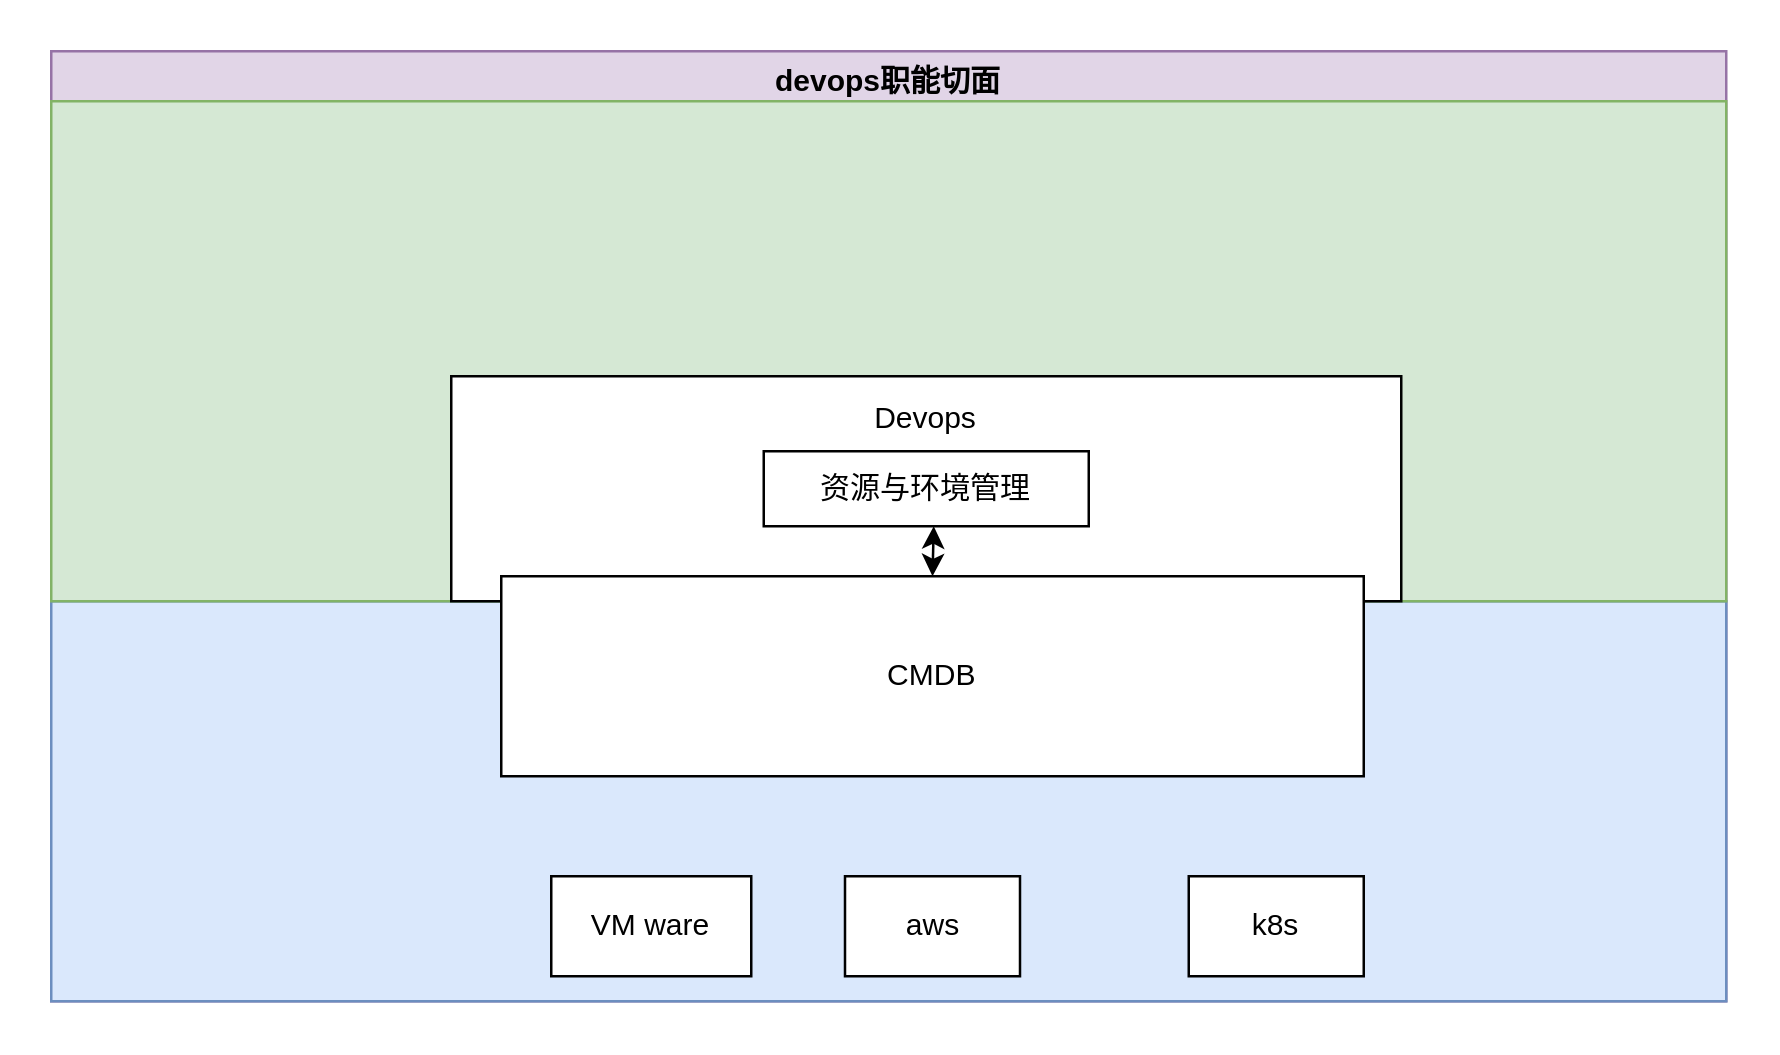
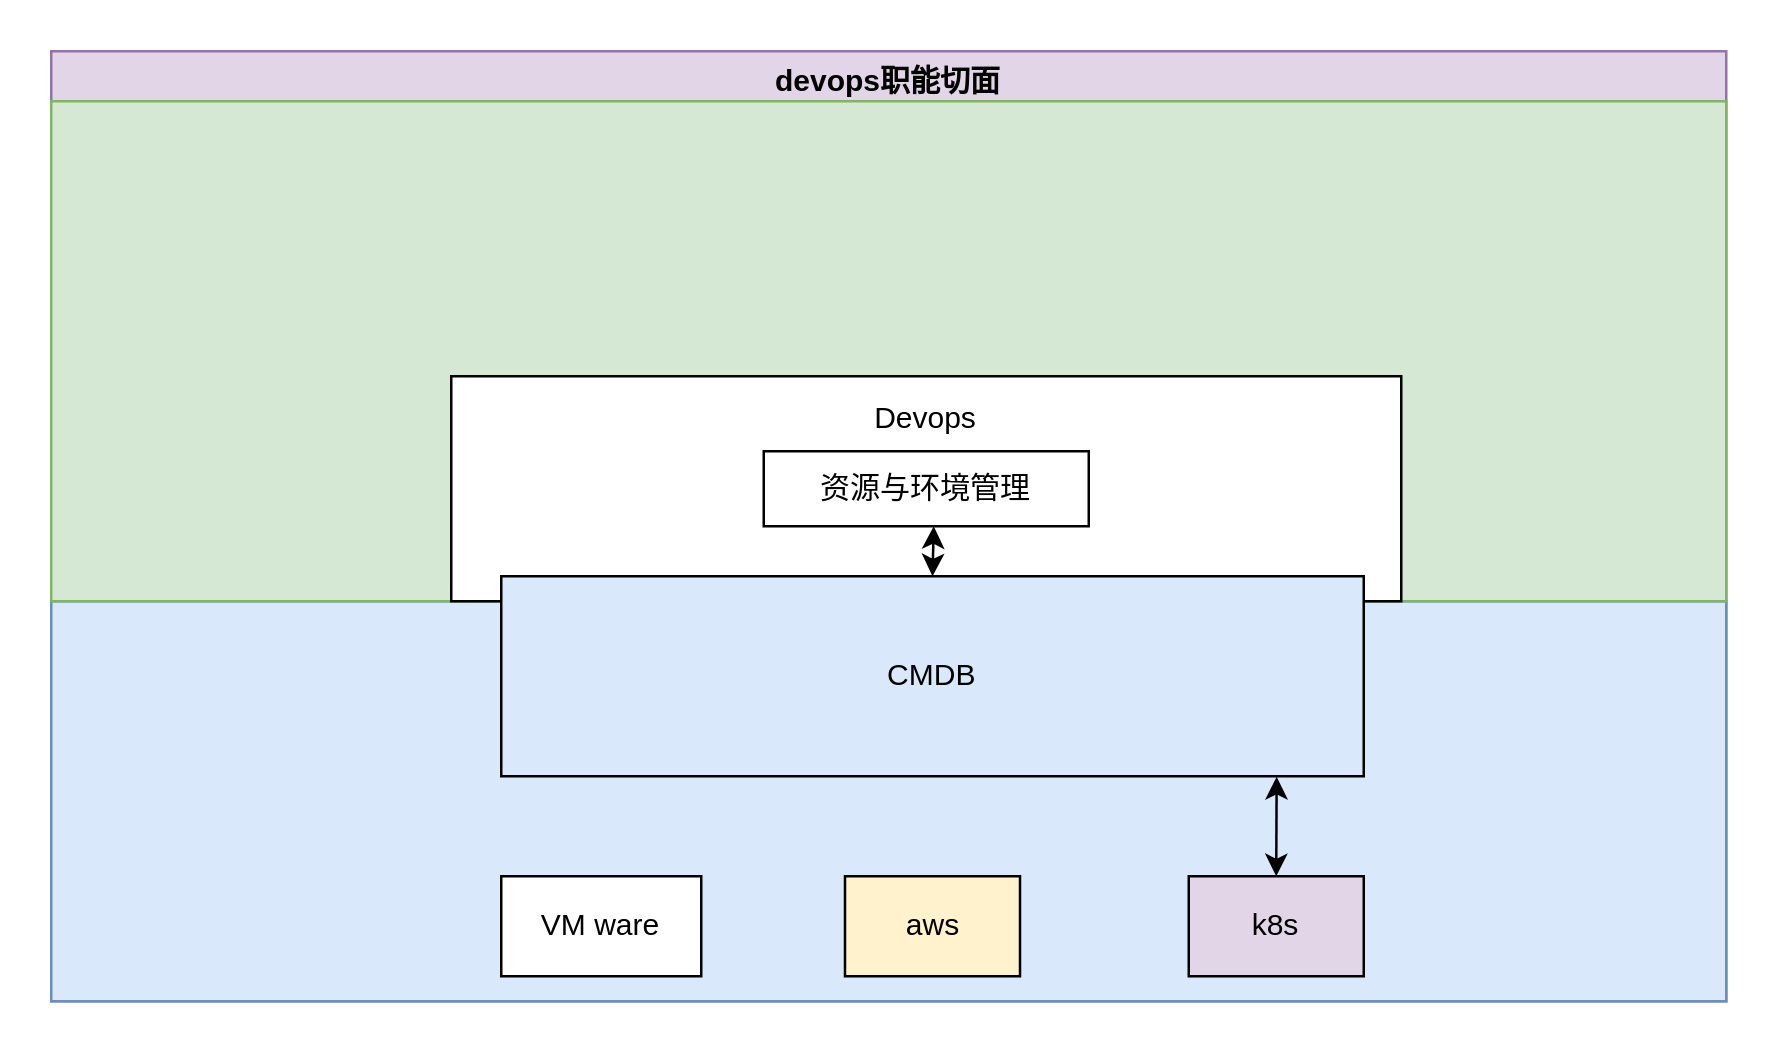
node "CMDB": fillcolor #ffffff -> #dae8fc
edge "CMDB" -- "k8s": added
node "VM ware": moved (651, 926) -> (601, 926)
node "aws": fillcolor #ffffff -> #fff2cc
node "k8s": fillcolor #ffffff -> #e1d5e7
